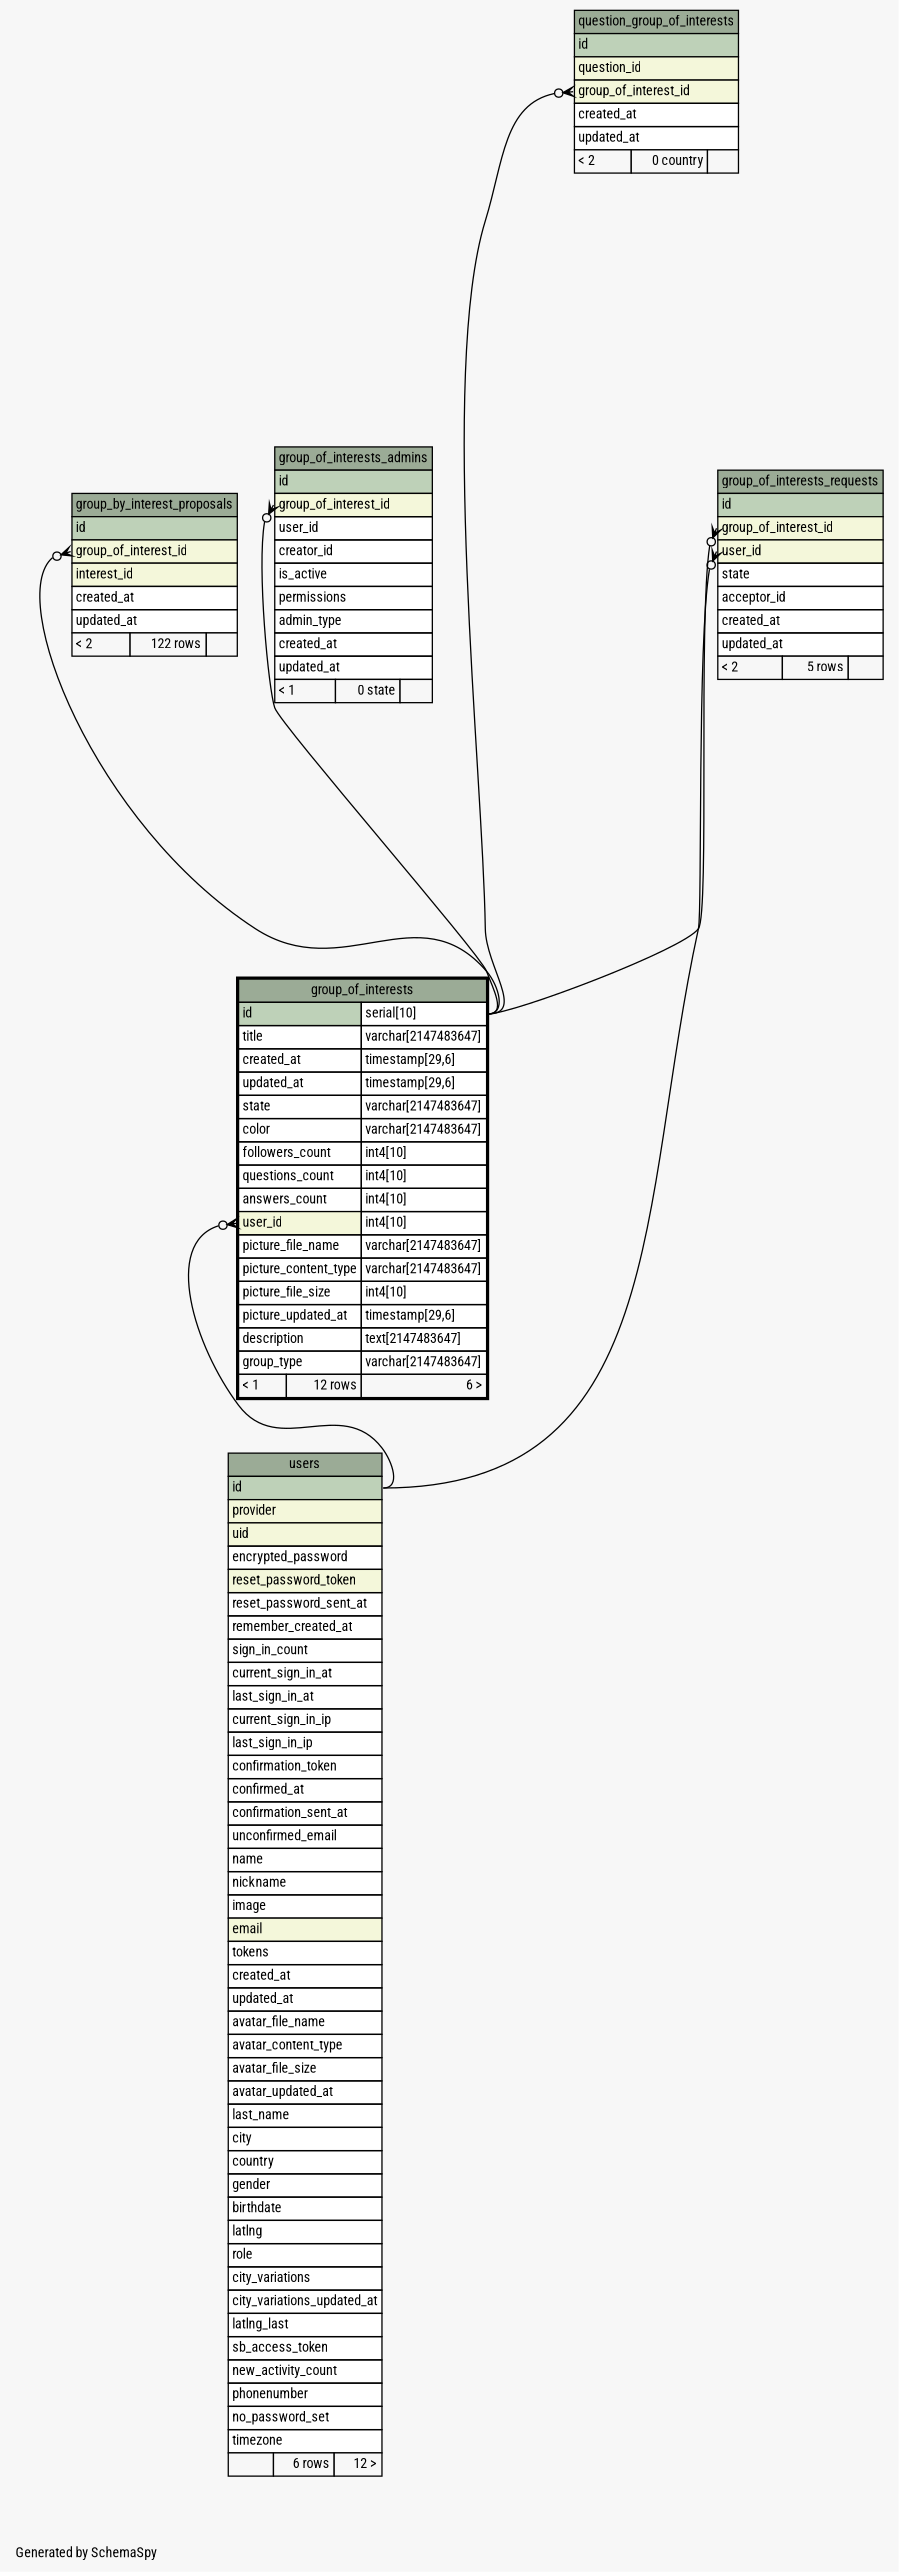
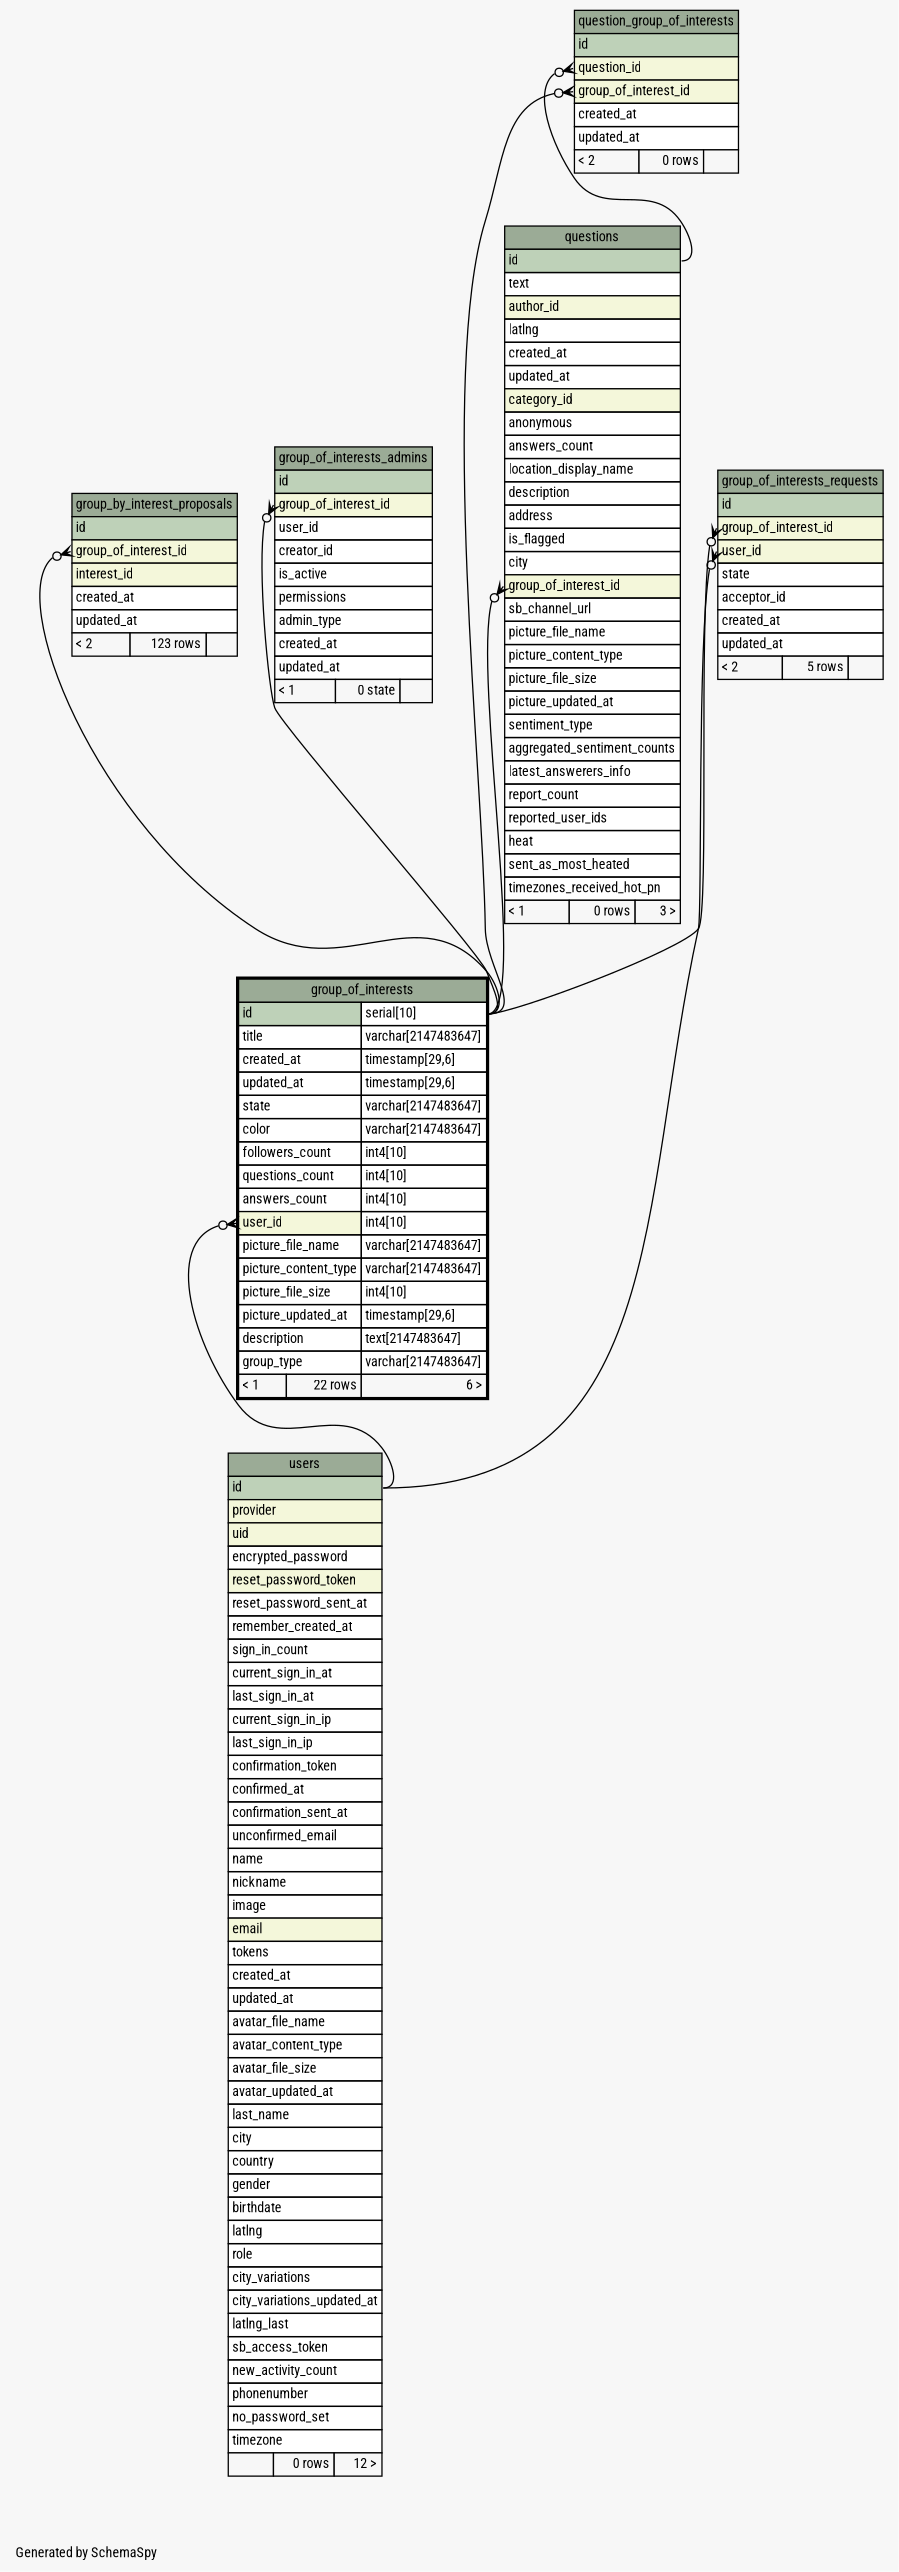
node "question_group_of_interests": text "0 country" -> "0 rows"
node "questions": added
node "group_by_interest_proposals": text "122 rows" -> "123 rows"
node "group_of_interests": text "12 rows" -> "22 rows"
node "users": text "6 rows" -> "0 rows"
